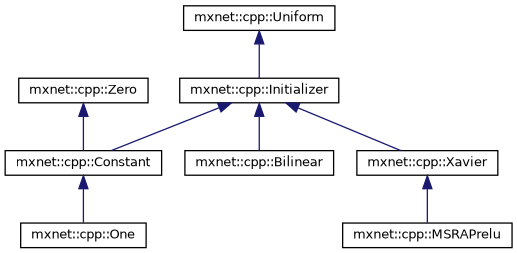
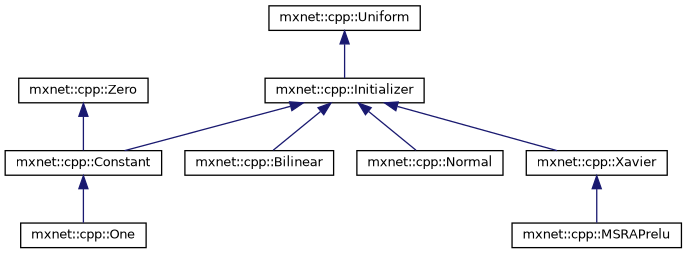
node "mxnet::cpp::Normal": added
